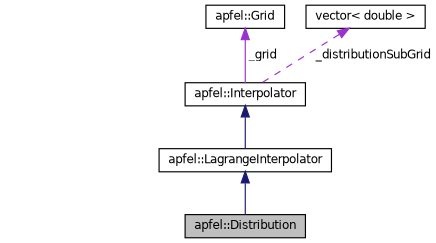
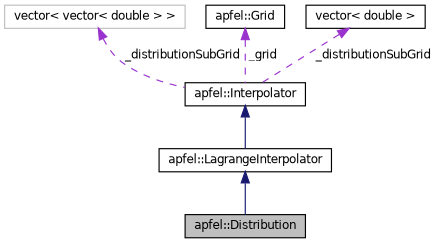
node "vector< vector< double > >": added
edge "apfel::Interpolator" -> "apfel::Grid": style solid -> dashed
